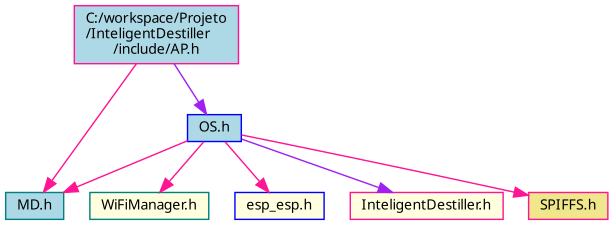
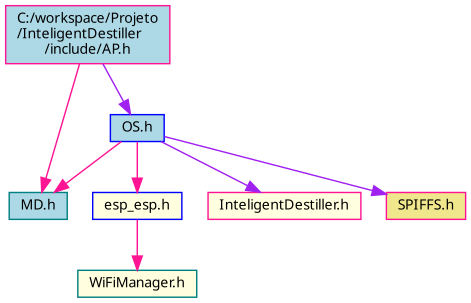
edge "OS.h" -> "WiFiManager.h": now "esp_esp.h" -> "WiFiManager.h"
edge "OS.h" -> "SPIFFS.h": color deeppink -> purple
